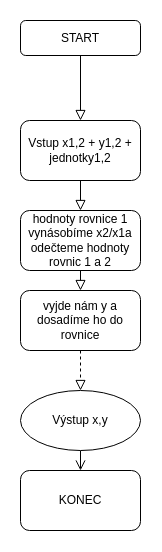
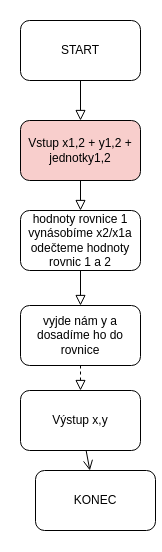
node "START": size 120x35 -> 120x60
node "Vstup x1,2 + y1,2 + jednotky1,2": fillcolor #ffffff -> #f8cecc
node "vyjde nám y a dosadíme ho do rovnice": moved (81, 321) -> (81, 336)
node "Výstup x,y": shape ellipse -> rounded rectangle
node "KONEC": moved (81, 501) -> (96, 501)
